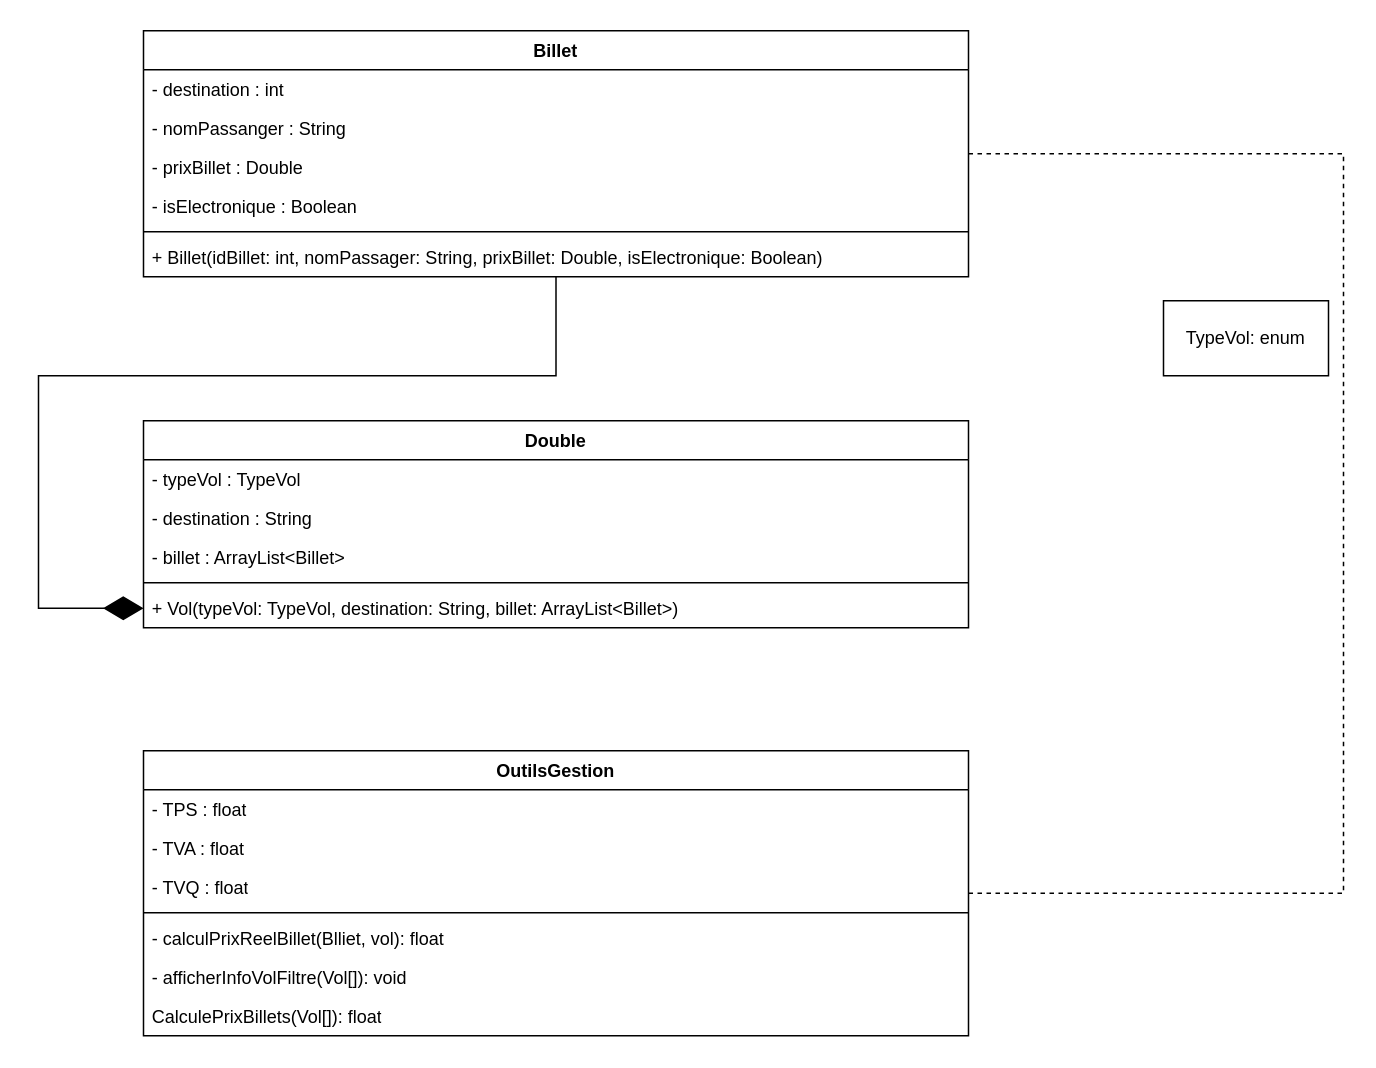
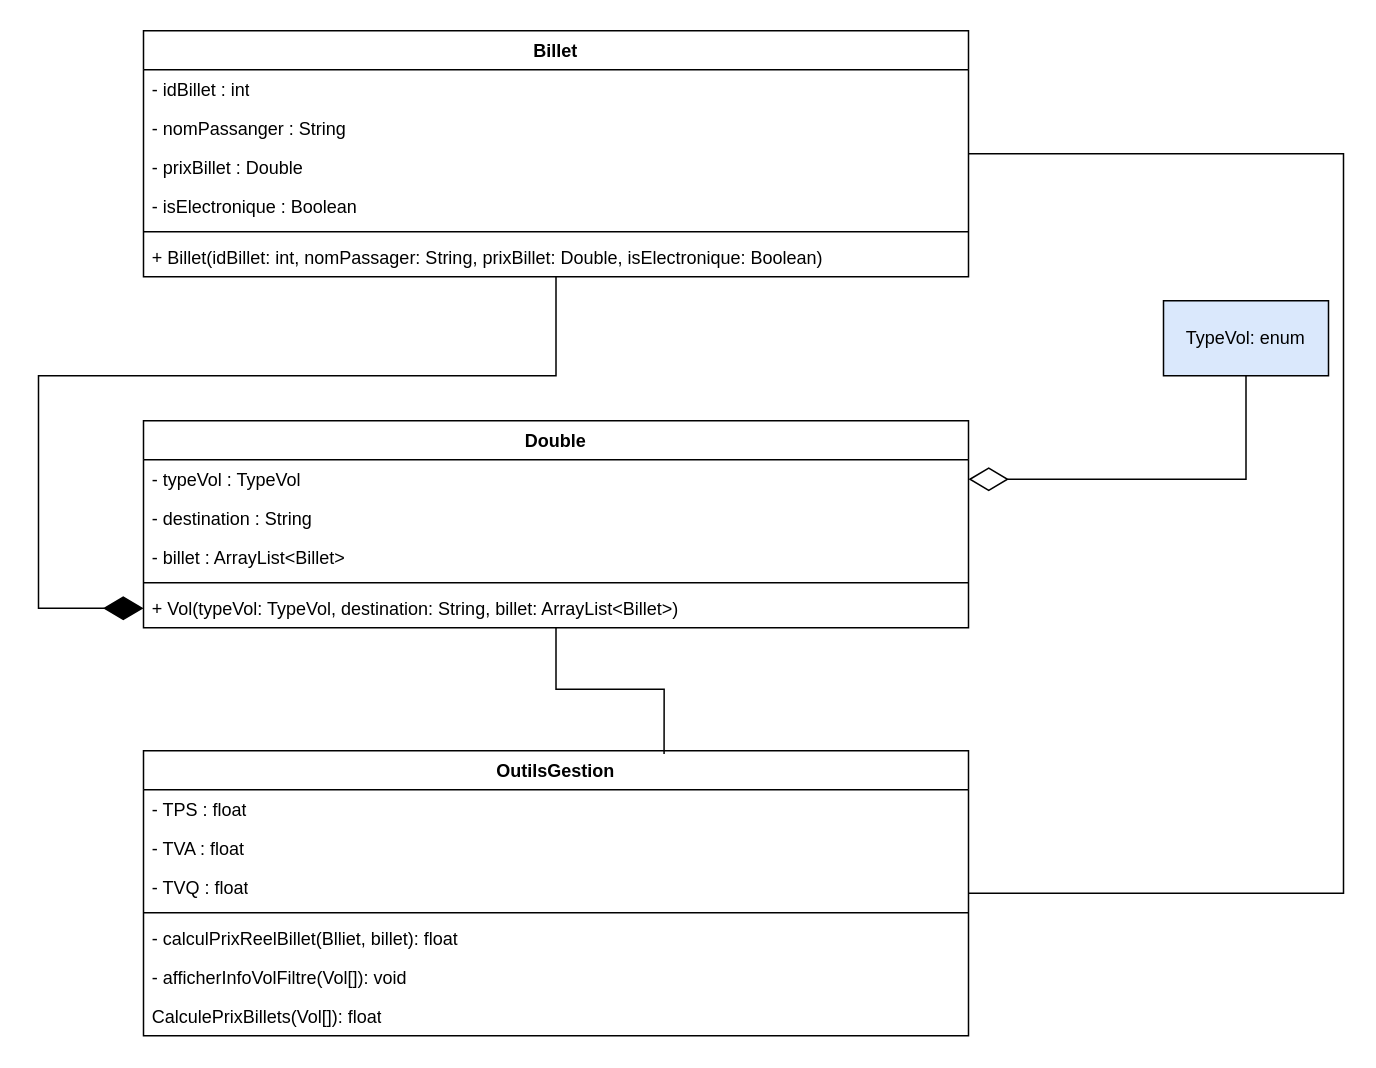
node "- destination : int": label "- destination : int" -> "- idBillet : int"
node "TypeVol: enum": fillcolor #ffffff -> #dae8fc
edge "TypeVol: enum" -> "- typeVol : TypeVol": added
edge "Billet" -- "OutilsGestion": style dashed -> solid
edge "Double" -- "OutilsGestion": added
node "- calculPrixReelBillet(Blliet, vol): float": label "- calculPrixReelBillet(Blliet, vol): float" -> "- calculPrixReelBillet(Blliet, billet): float"
